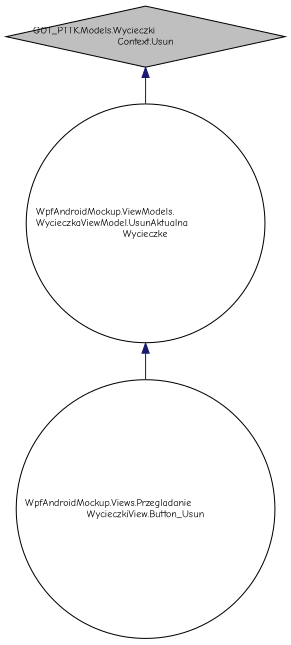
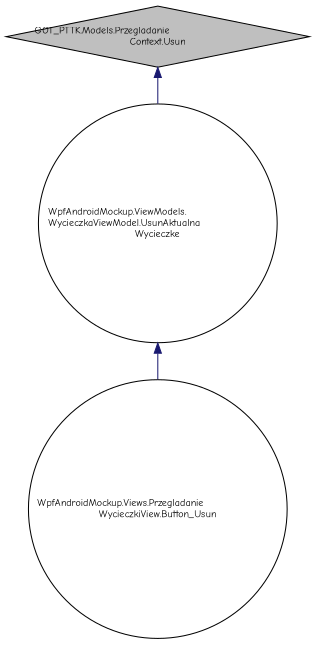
node "GOT_PTTK.Models.Wycieczki Context.Usun": label "GOT_PTTK.Models.Wycieczki Context.Usun" -> "GOT_PTTK.Models.Przegladanie Context.Usun"
